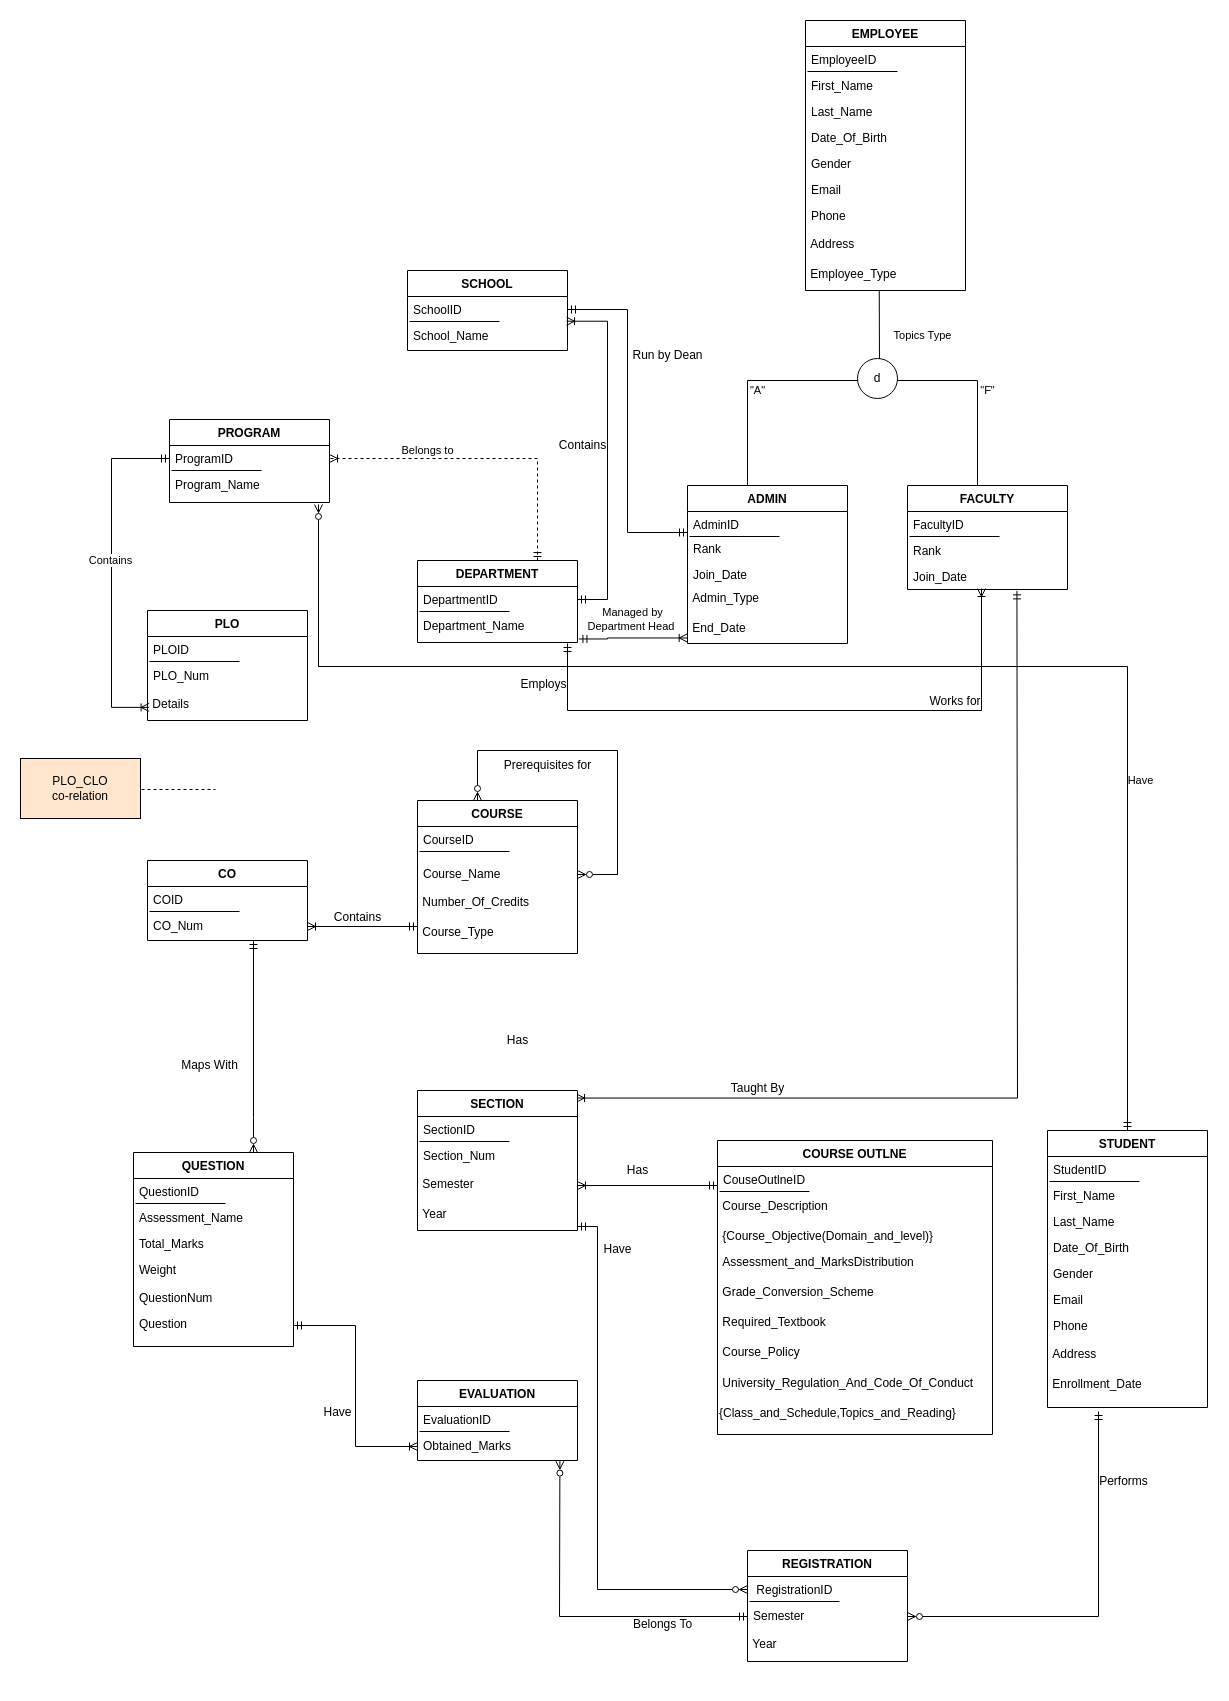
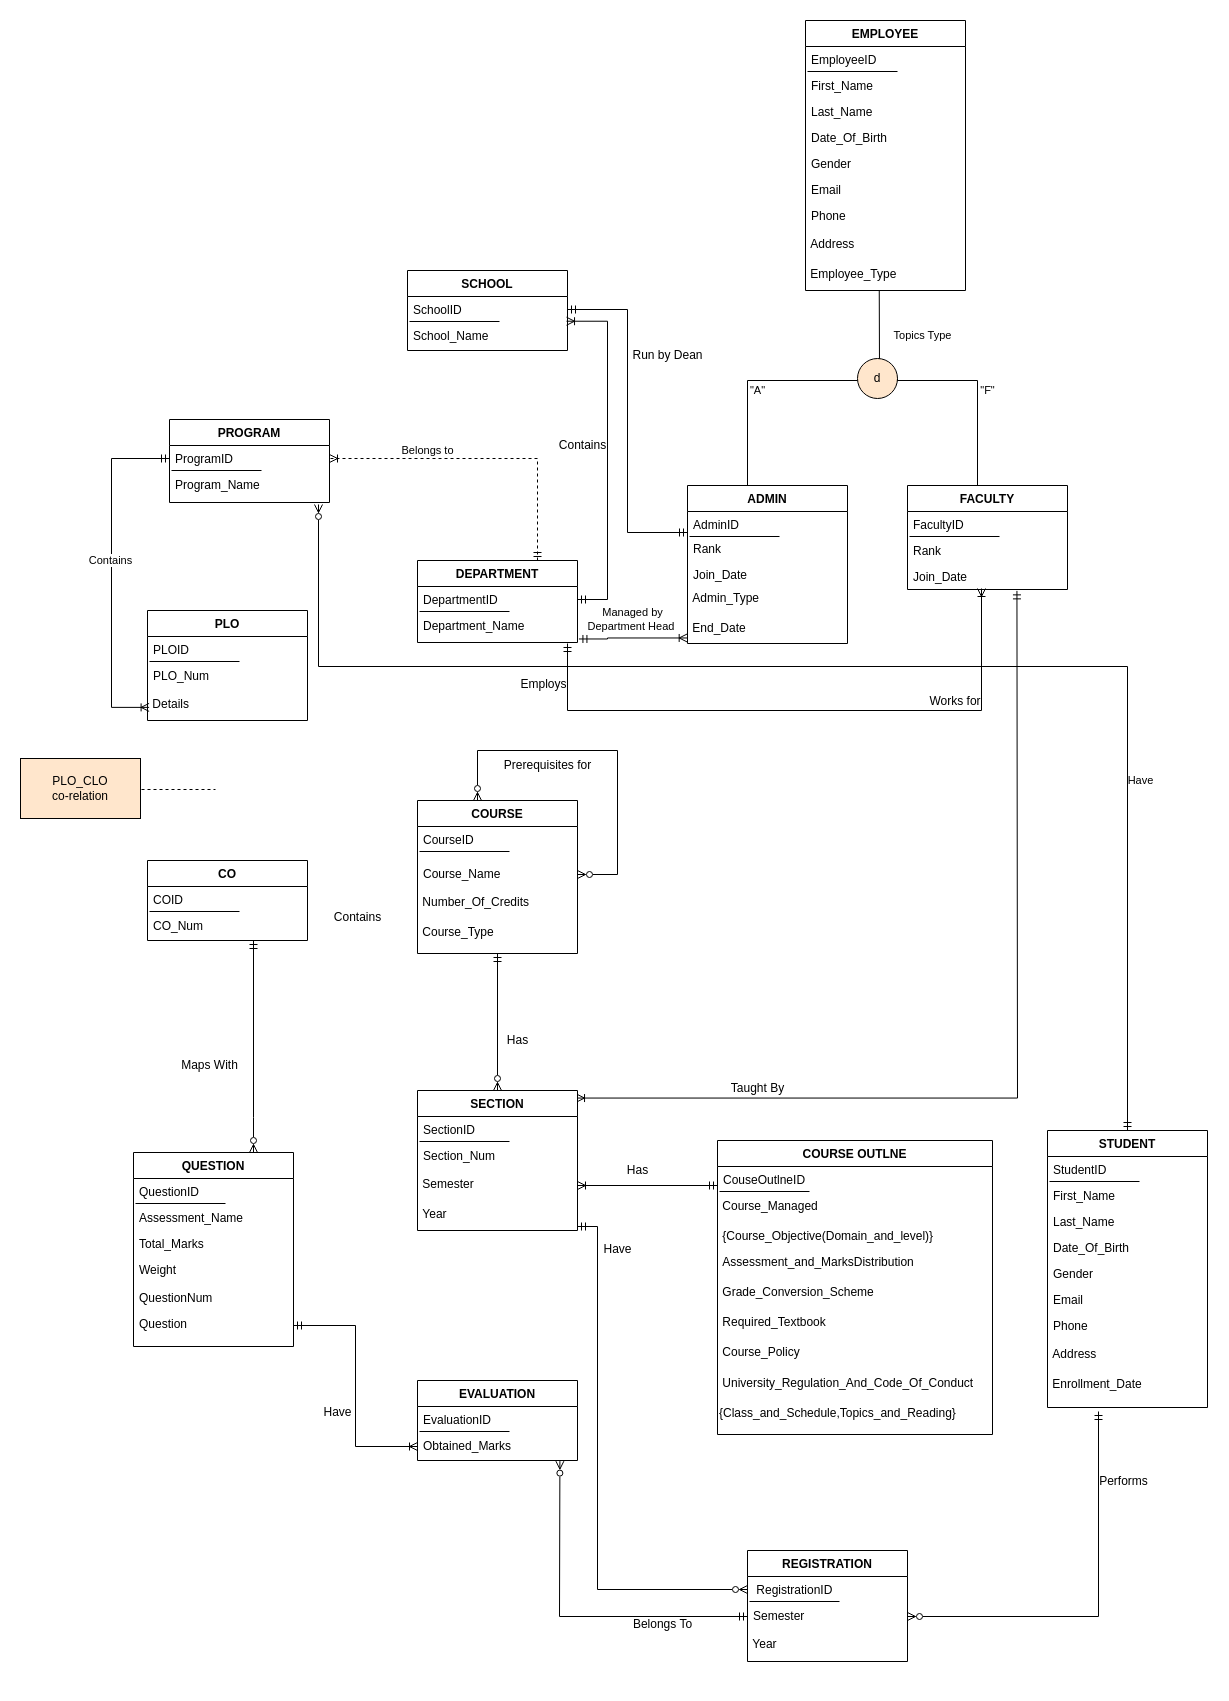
node "d": fillcolor #ffffff -> #ffe6cc
edge "CO_Num" -- "Course_Type": removed
edge "COURSE" -- "SECTION": added
node "Course_Description": label "Course_Description" -> "Course_Managed"
